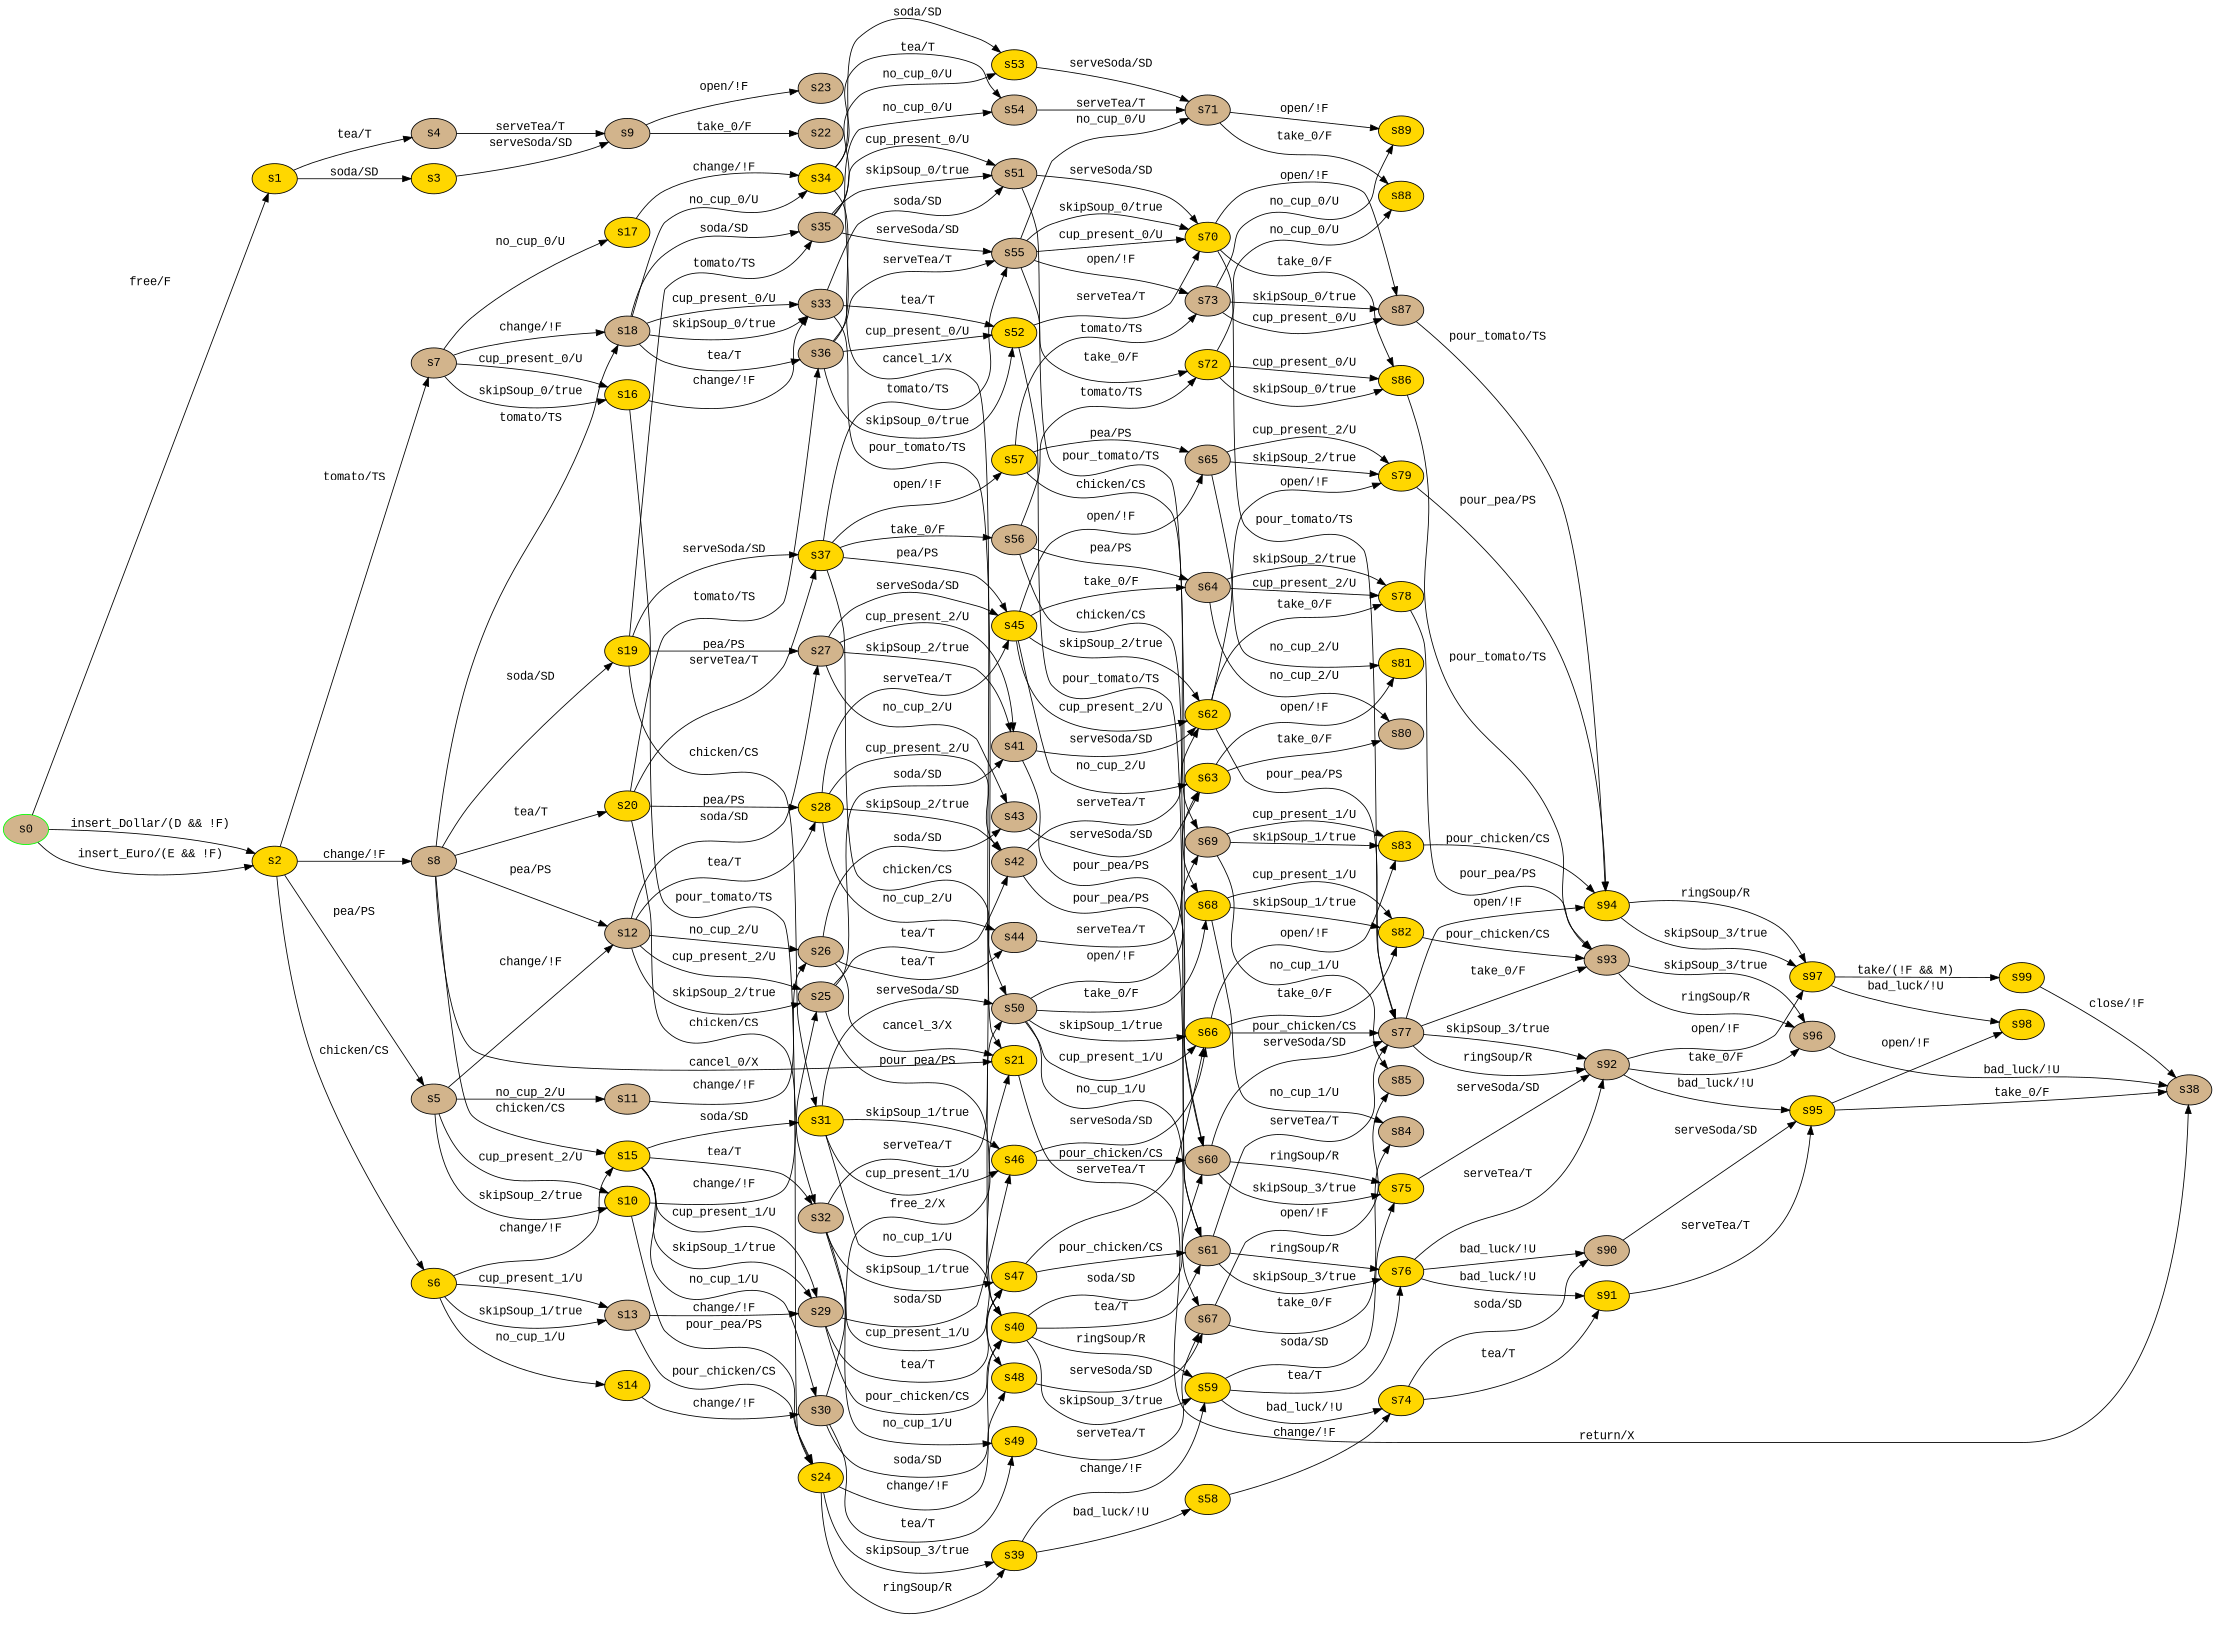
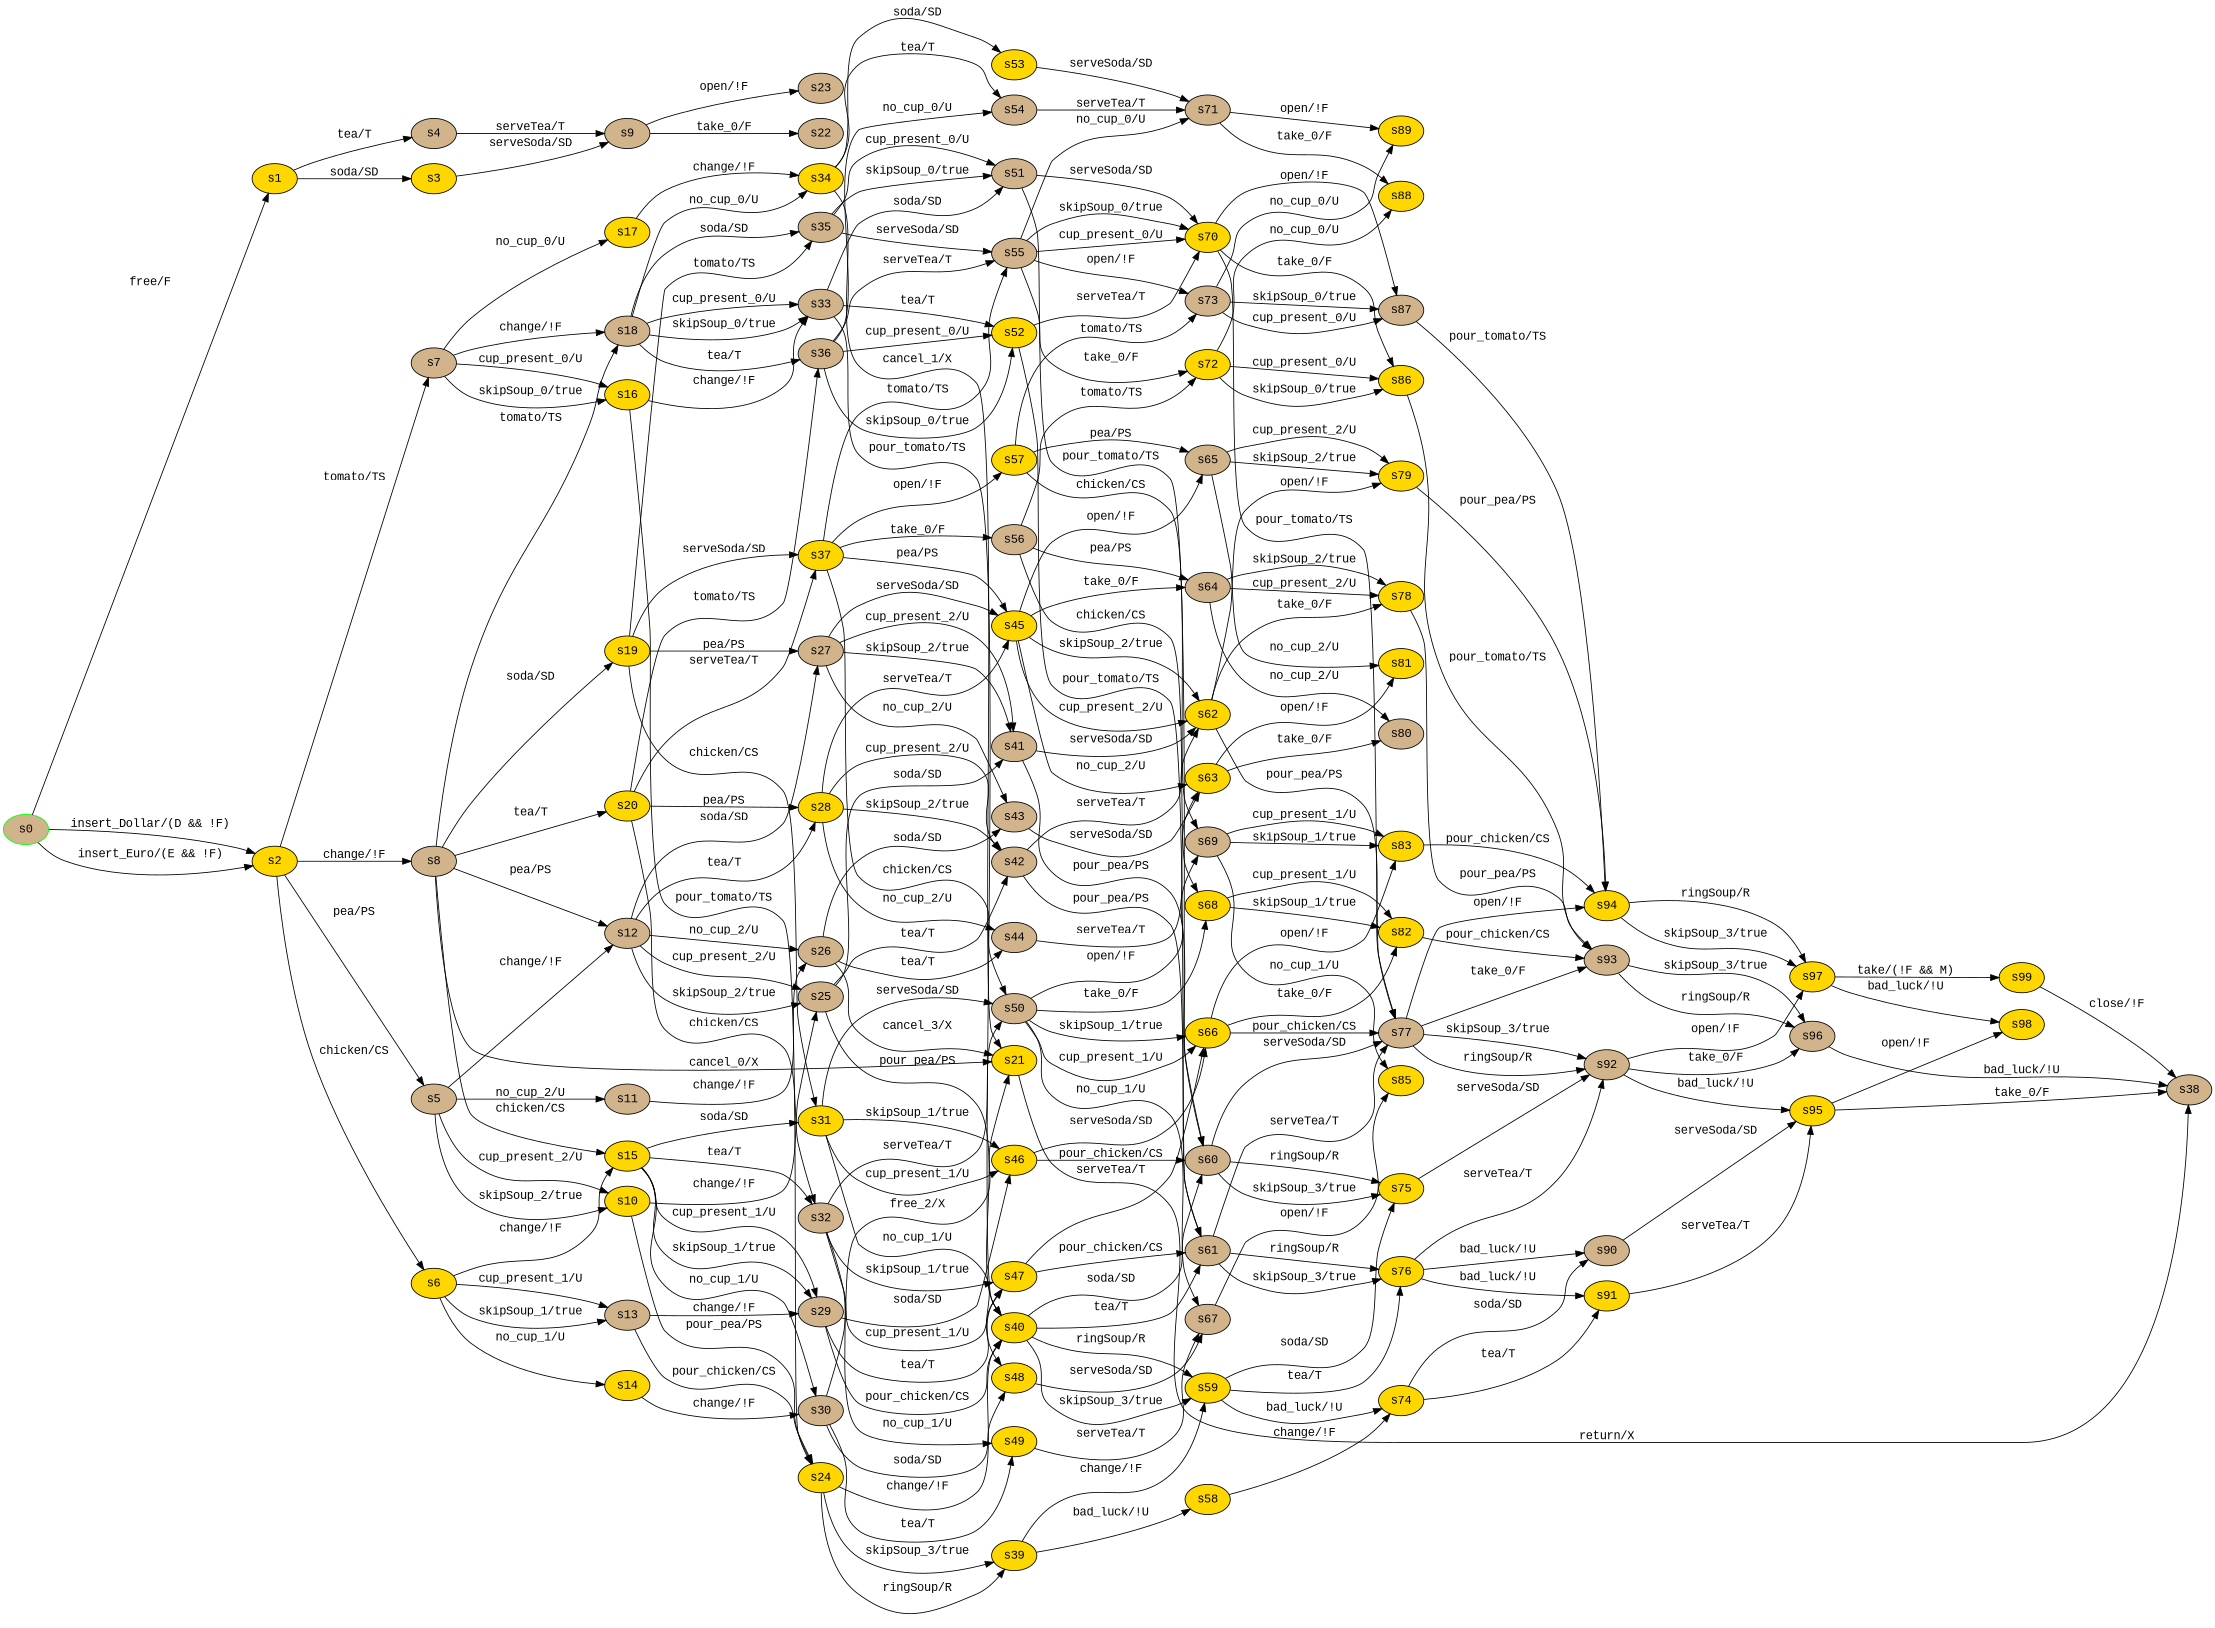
edge "s35" -> "s53": removed, label "no_cup_0/U"
node "s85": fillcolor tan -> gold
node "s84": removed
